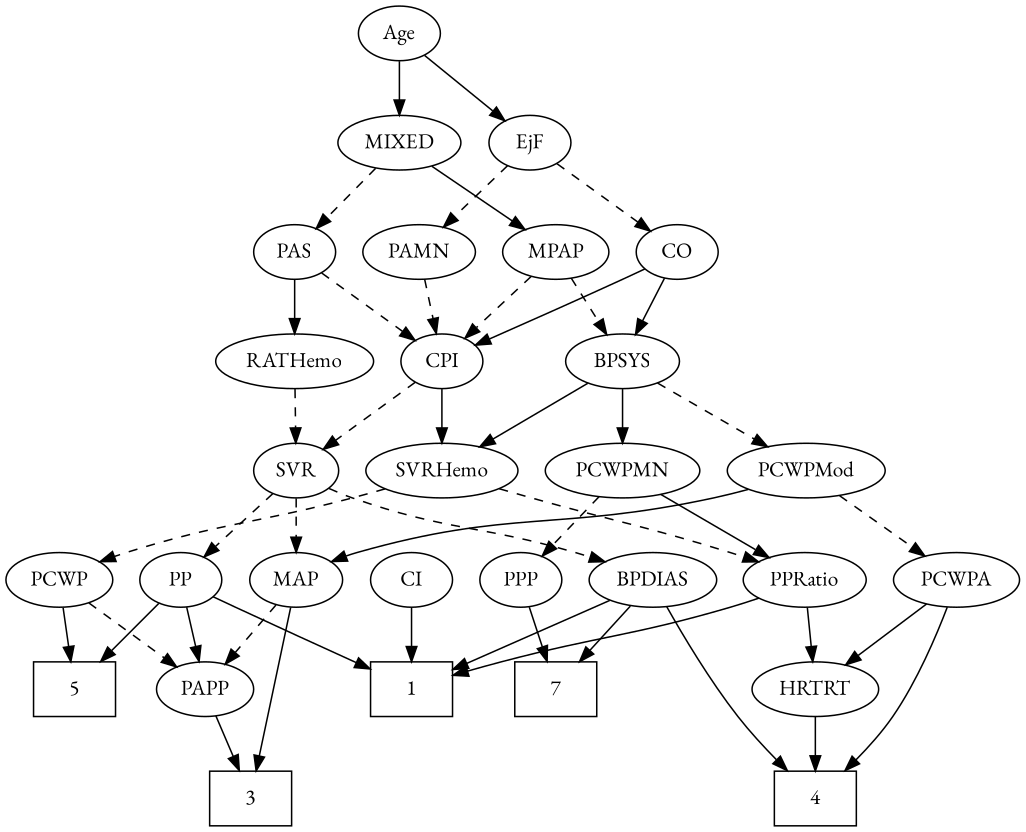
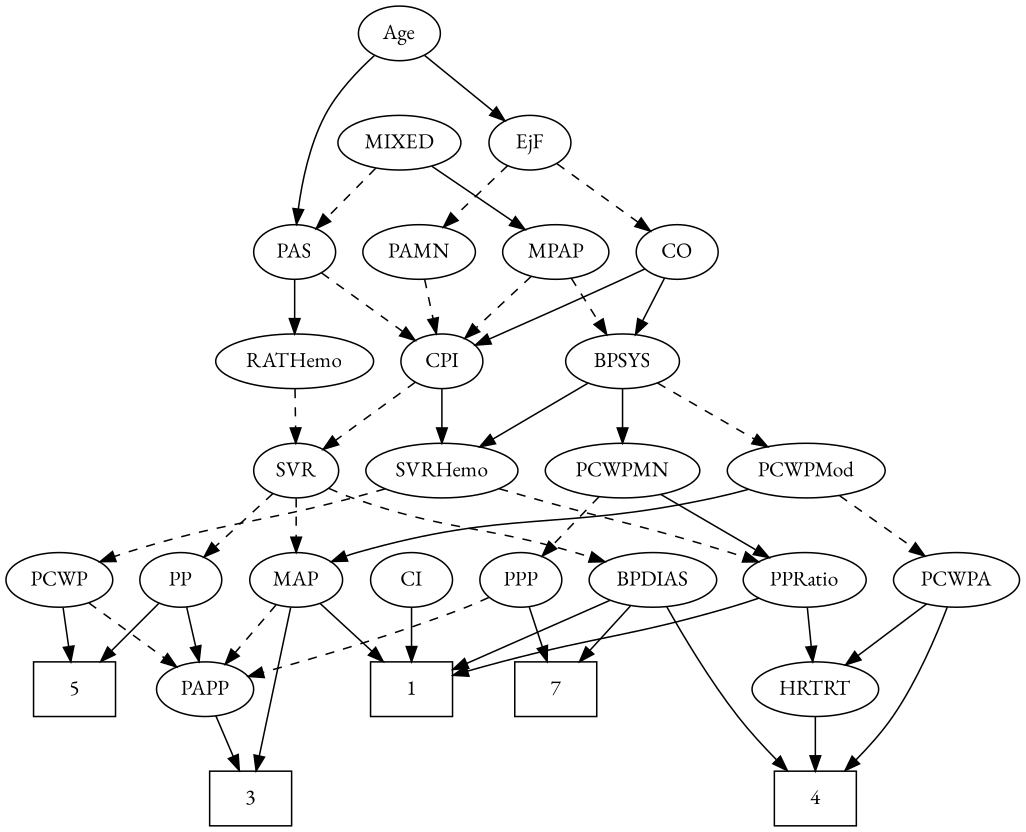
edge "Age" -> "MIXED": now "Age" -> "PAS"
edge "PP" -> "1": now "MAP" -> "1"
edge "PPP" -> "PAPP": added
